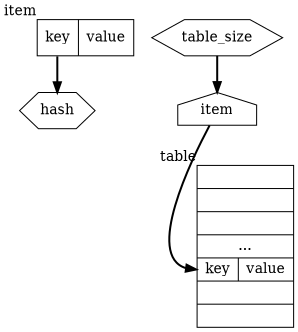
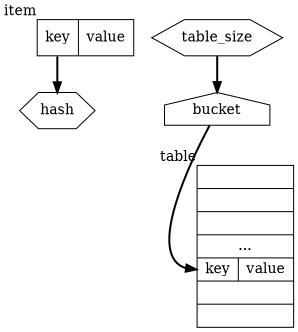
node "item": label "item" -> "bucket"
